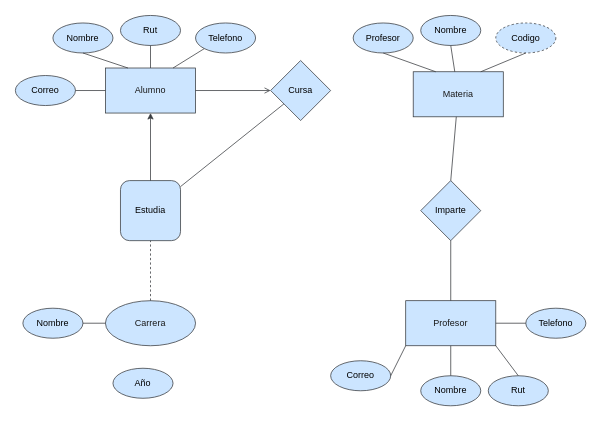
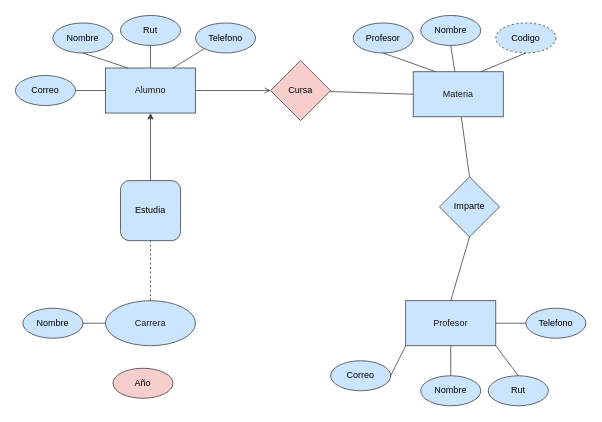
node "Cursa": fillcolor #cce5ff -> #f8cecc
edge "Cursa" -- "Estudia": now "Cursa" -- "Materia"
node "Imparte": moved (450, 210) -> (469, 207)
node "Año": fillcolor #cce5ff -> #f8cecc
